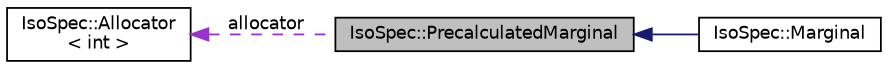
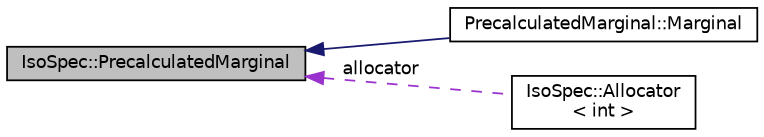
edge "IsoSpec::PrecalculatedMarginal" -> "IsoSpec::Allocator < int >": reversed
node "IsoSpec::Marginal": label "IsoSpec::Marginal" -> "PrecalculatedMarginal::Marginal"
